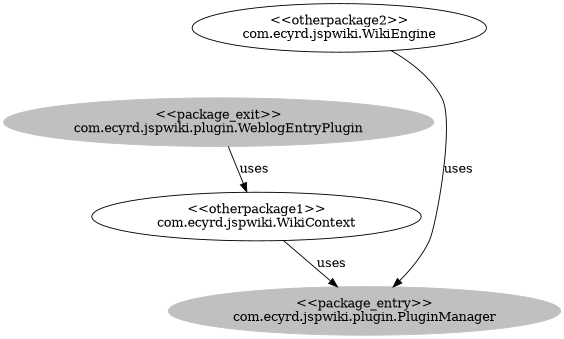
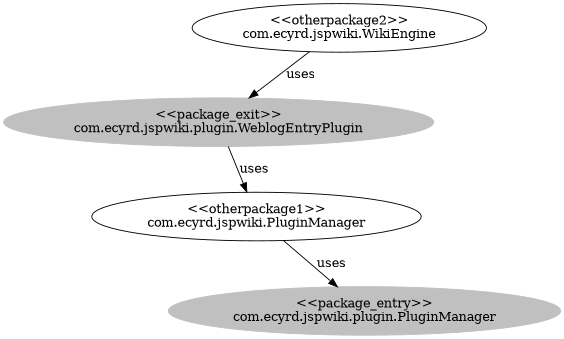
edge "<<otherpackage2>> com.ecyrd.jspwiki.WikiEngine" -> "<<package_entry>> com.ecyrd.jspwiki.plugin.PluginManager": now "<<otherpackage2>> com.ecyrd.jspwiki.WikiEngine" -> "<<package_exit>> com.ecyrd.jspwiki.plugin.WeblogEntryPlugin"
node "<<otherpackage1>> com.ecyrd.jspwiki.WikiContext": label "<<otherpackage1>> com.ecyrd.jspwiki.WikiContext" -> "<<otherpackage1>> com.ecyrd.jspwiki.PluginManager"
